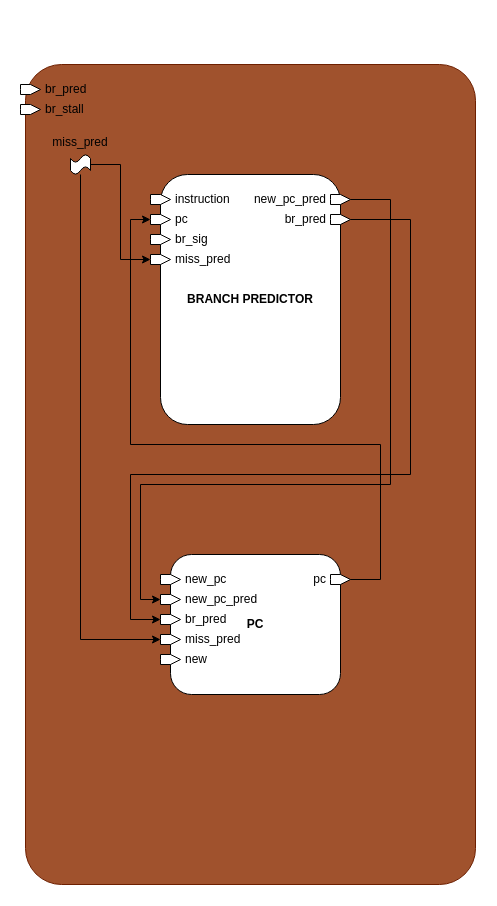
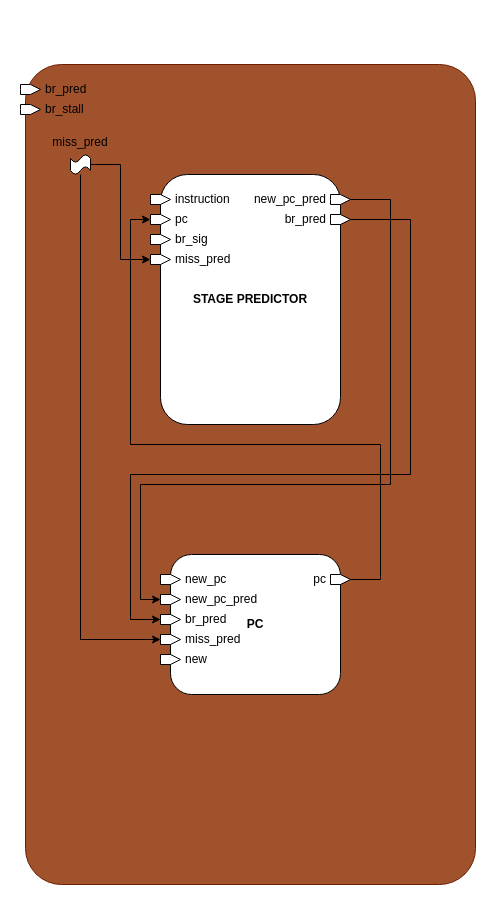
node "BRANCH PREDICTOR": label "BRANCH PREDICTOR" -> "STAGE PREDICTOR"
